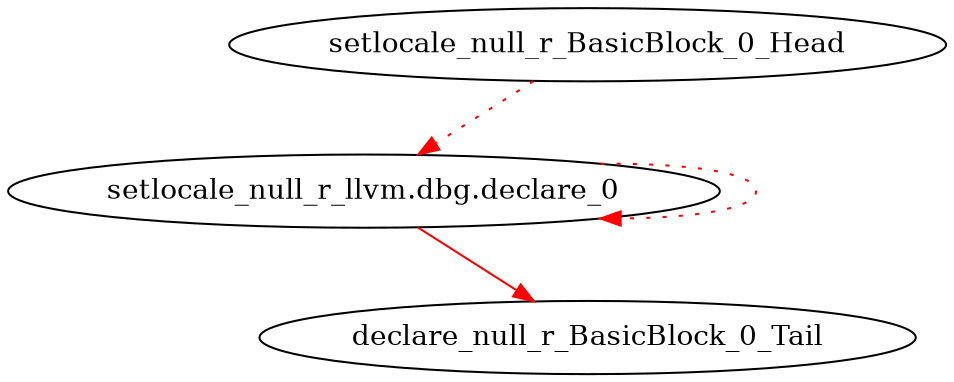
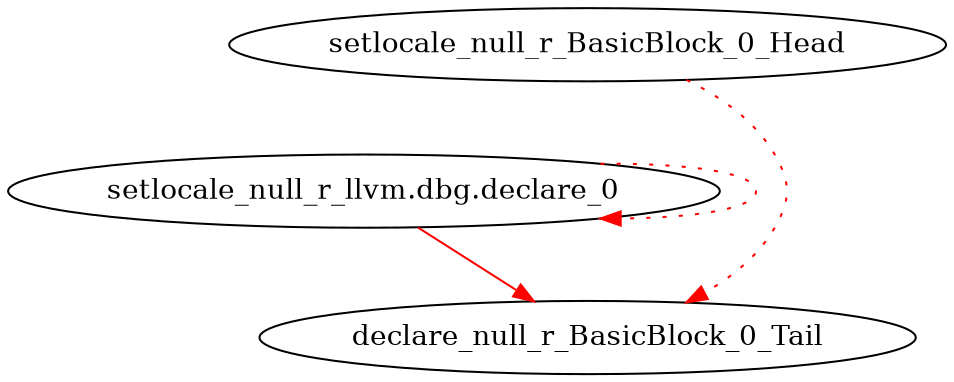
edge "setlocale_null_r_BasicBlock_0_Head" -> "setlocale_null_r_llvm.dbg.declare_0": now "setlocale_null_r_BasicBlock_0_Head" -> "declare_null_r_BasicBlock_0_Tail"
